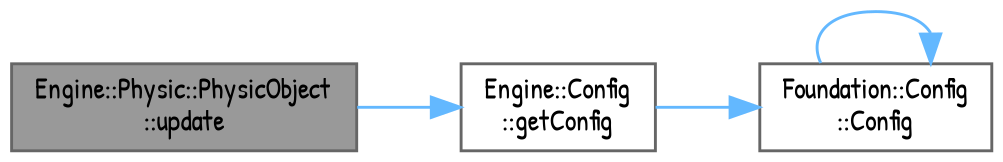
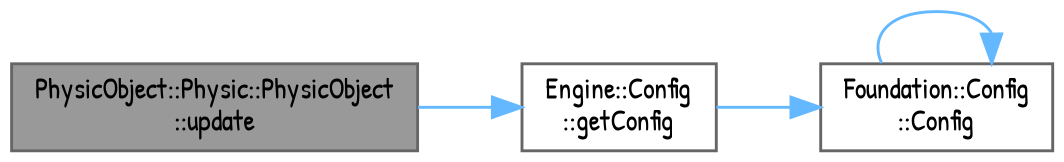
node "Engine::Physic::PhysicObject ::update": label "Engine::Physic::PhysicObject ::update" -> "PhysicObject::Physic::PhysicObject ::update"
